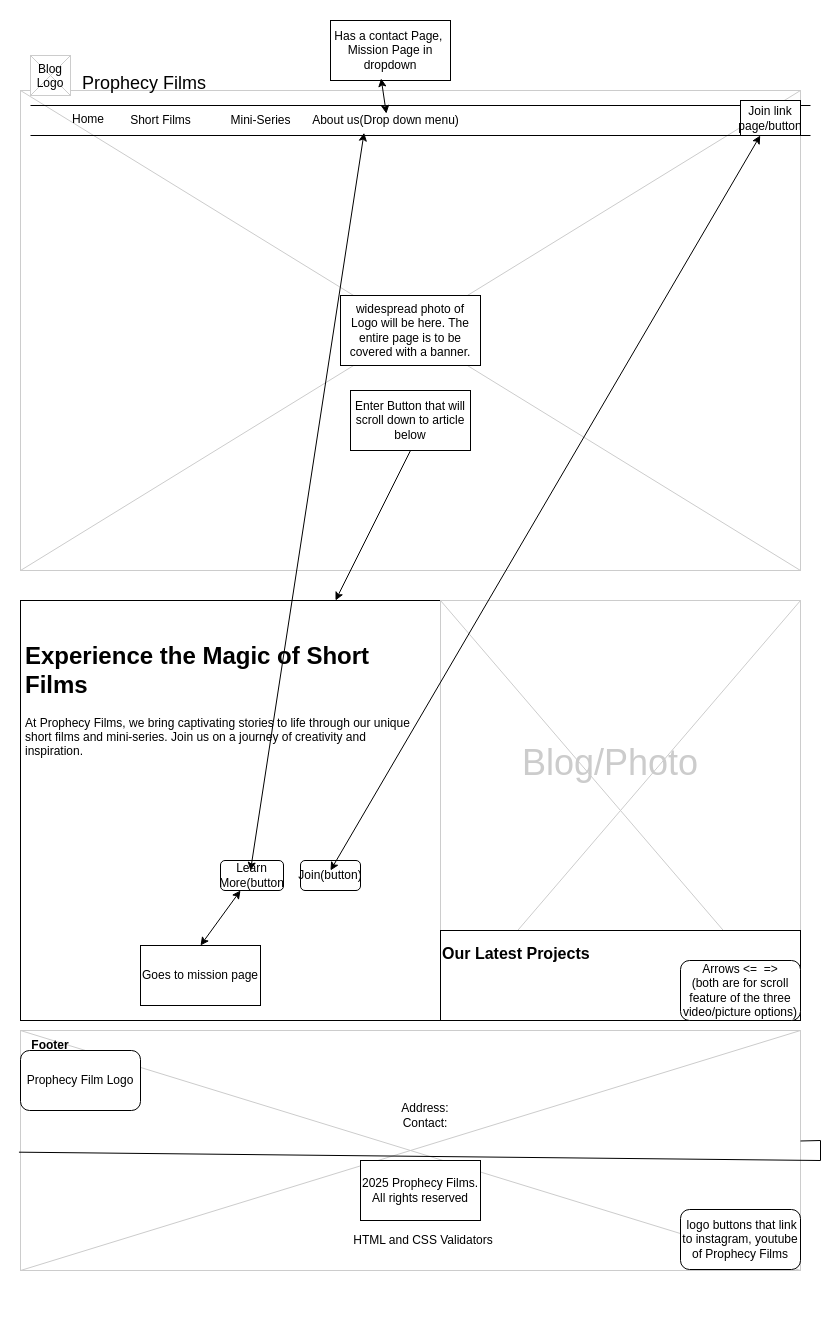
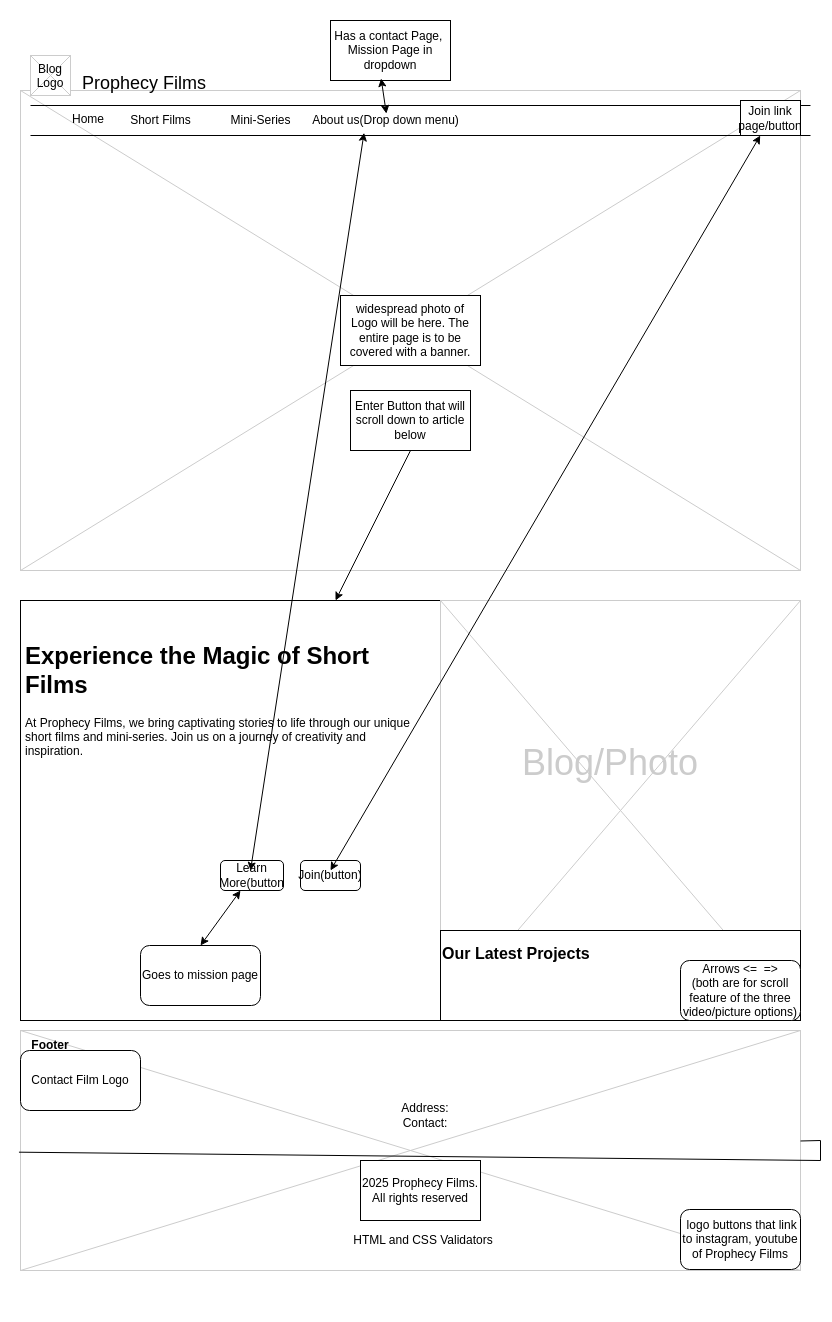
node "Goes to mission page": shape rectangle -> rounded rectangle
node "Prophecy Film Logo": label "Prophecy Film Logo" -> "Contact Film Logo"
